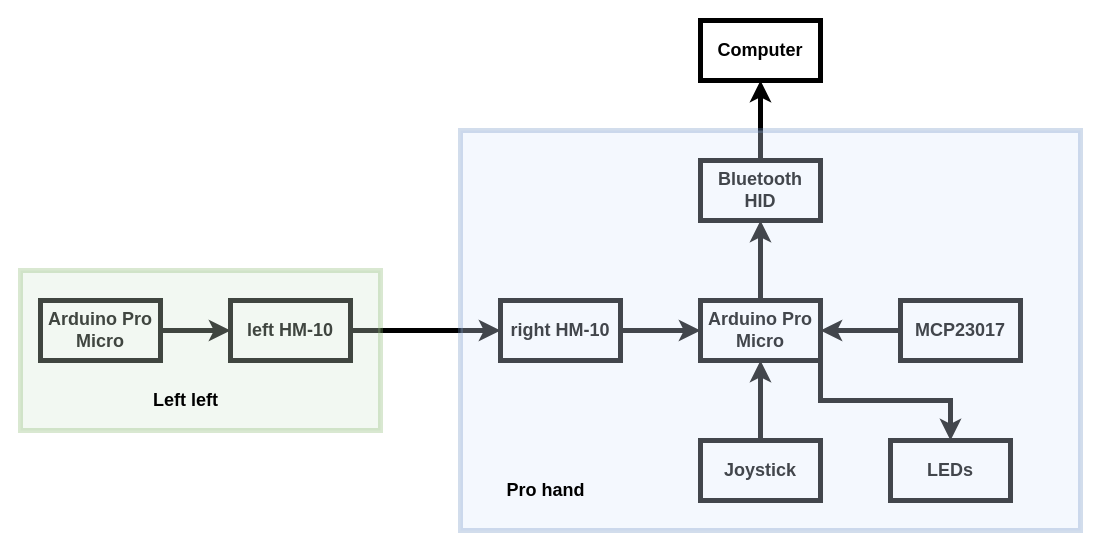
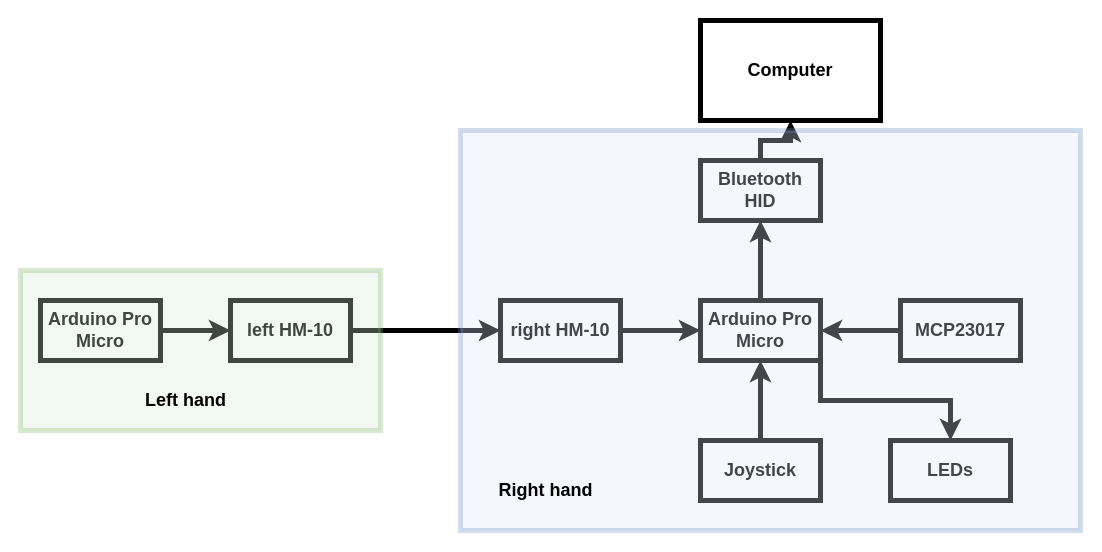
node "Computer": size 120x60 -> 180x100
node "Left left": label "Left left" -> "Left hand"
node "Pro hand": label "Pro hand" -> "Right hand"
